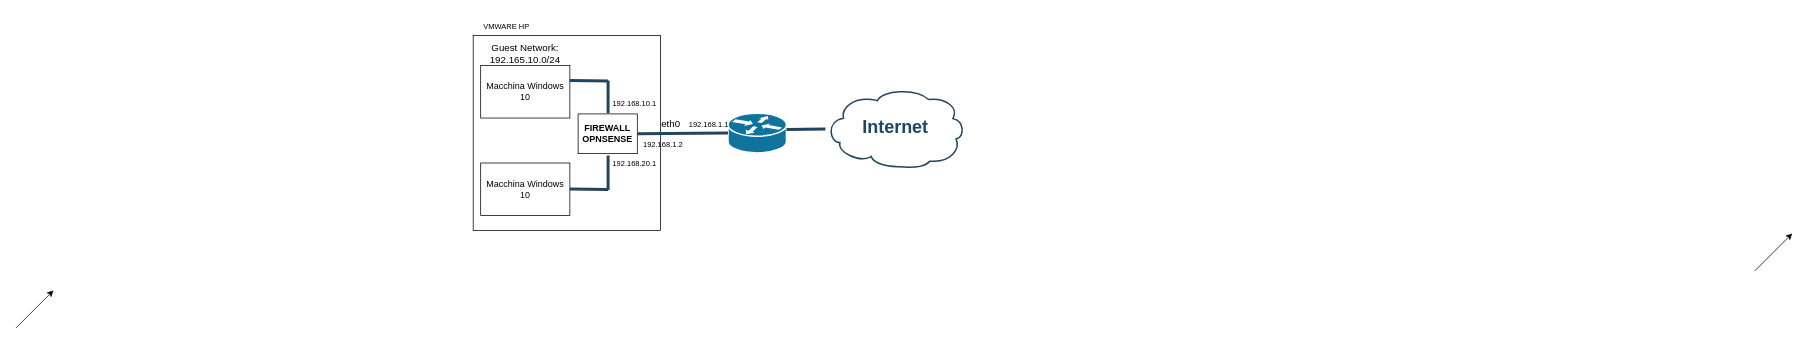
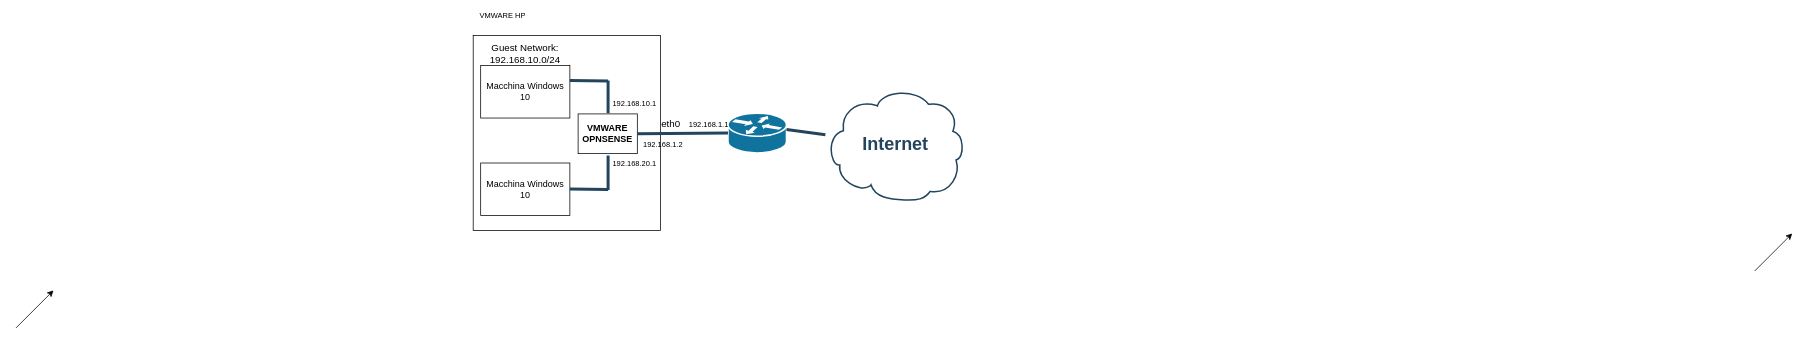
node "VMWARE HP": moved (506, 26) -> (503, 14)
node "Guest Network: 192.165.10.0/24": label "Guest Network: 192.165.10.0/24" -> "Guest Network: 192.168.10.0/24"
node "Internet": size 140x80 -> 140x113
node "FIREWALL OPNSENSE": label "FIREWALL OPNSENSE" -> "VMWARE OPNSENSE"
